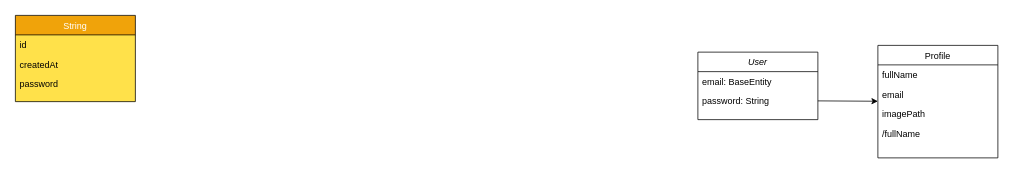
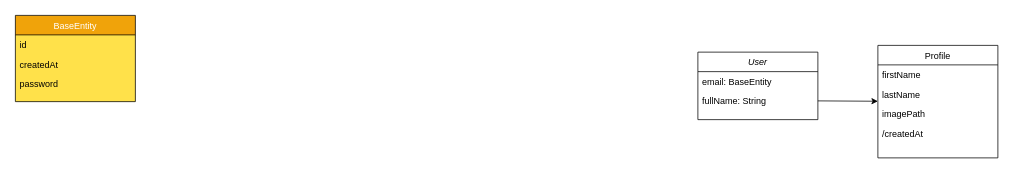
node "String": label "String" -> "BaseEntity"
node "fullName": label "fullName" -> "firstName"
node "email": label "email" -> "lastName"
node "password: String": label "password: String" -> "fullName: String"
node "/fullName": label "/fullName" -> "/createdAt"
